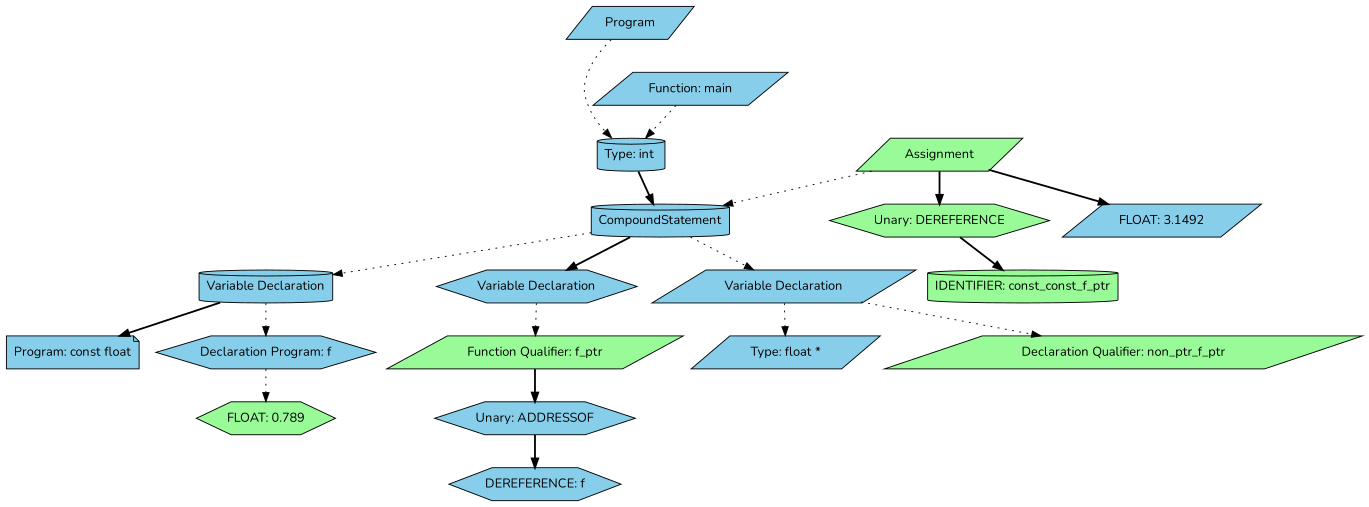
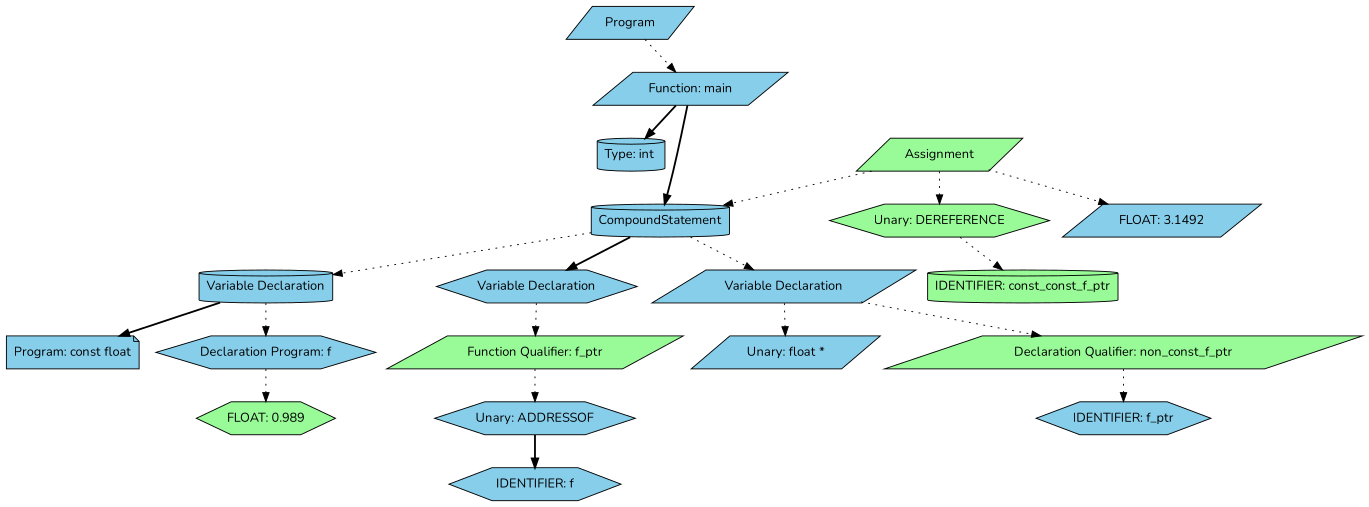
edge "Program" -> "Type: int": now "Program" -> "Function: main"
edge "Function: main" -> "Type: int": style dotted -> bold
edge "Assignment" -> "Unary: DEREFERENCE": style bold -> dotted
edge "Type: int" -> "CompoundStatement": now "Function: main" -> "CompoundStatement"
edge "Assignment" -> "FLOAT: 3.1492": style bold -> dotted
edge "Unary: DEREFERENCE" -> "IDENTIFIER: const_const_f_ptr": style bold -> dotted
node "Type: float *": label "Type: float *" -> "Unary: float *"
node "Declaration Qualifier: non_ptr_f_ptr": label "Declaration Qualifier: non_ptr_f_ptr" -> "Declaration Qualifier: non_const_f_ptr"
edge "Function Qualifier: f_ptr" -> "Unary: ADDRESSOF": style bold -> dotted
node "FLOAT: 0.789": label "FLOAT: 0.789" -> "FLOAT: 0.989"
node "IDENTIFIER: f_ptr": added
node "DEREFERENCE: f": label "DEREFERENCE: f" -> "IDENTIFIER: f"
